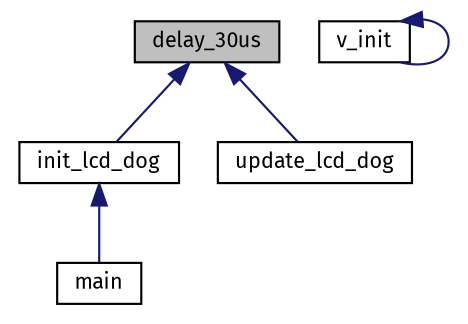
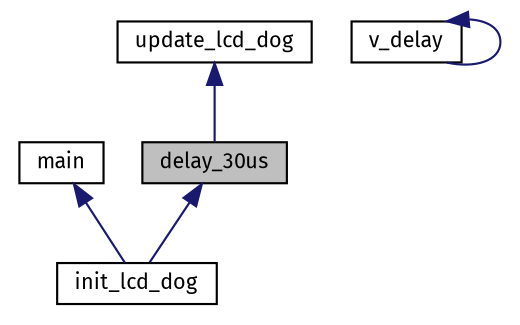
node "v_init": label "v_init" -> "v_delay"
edge "update_lcd_dog" -> "delay_30us": reversed
edge "main" -> "init_lcd_dog": reversed
